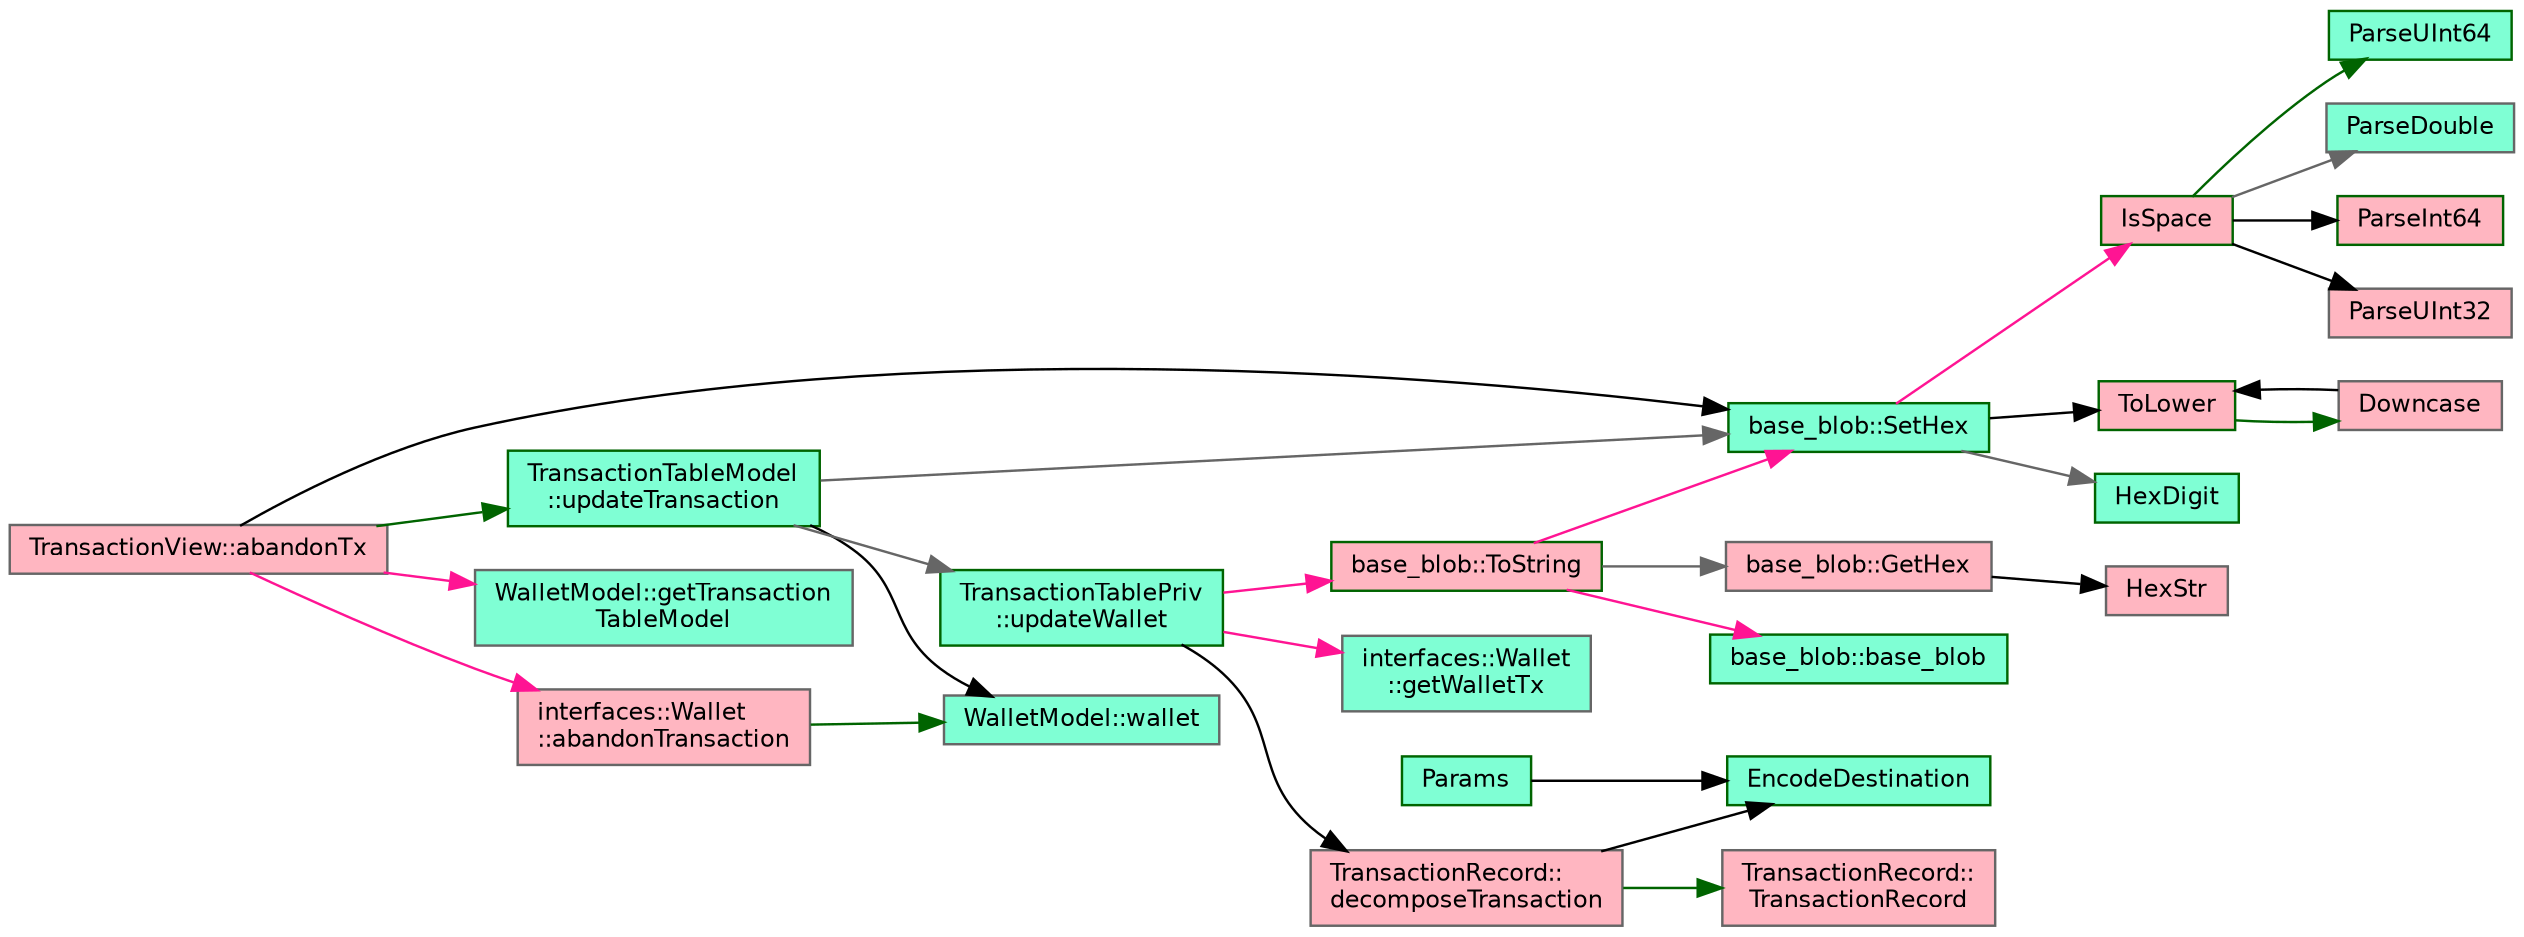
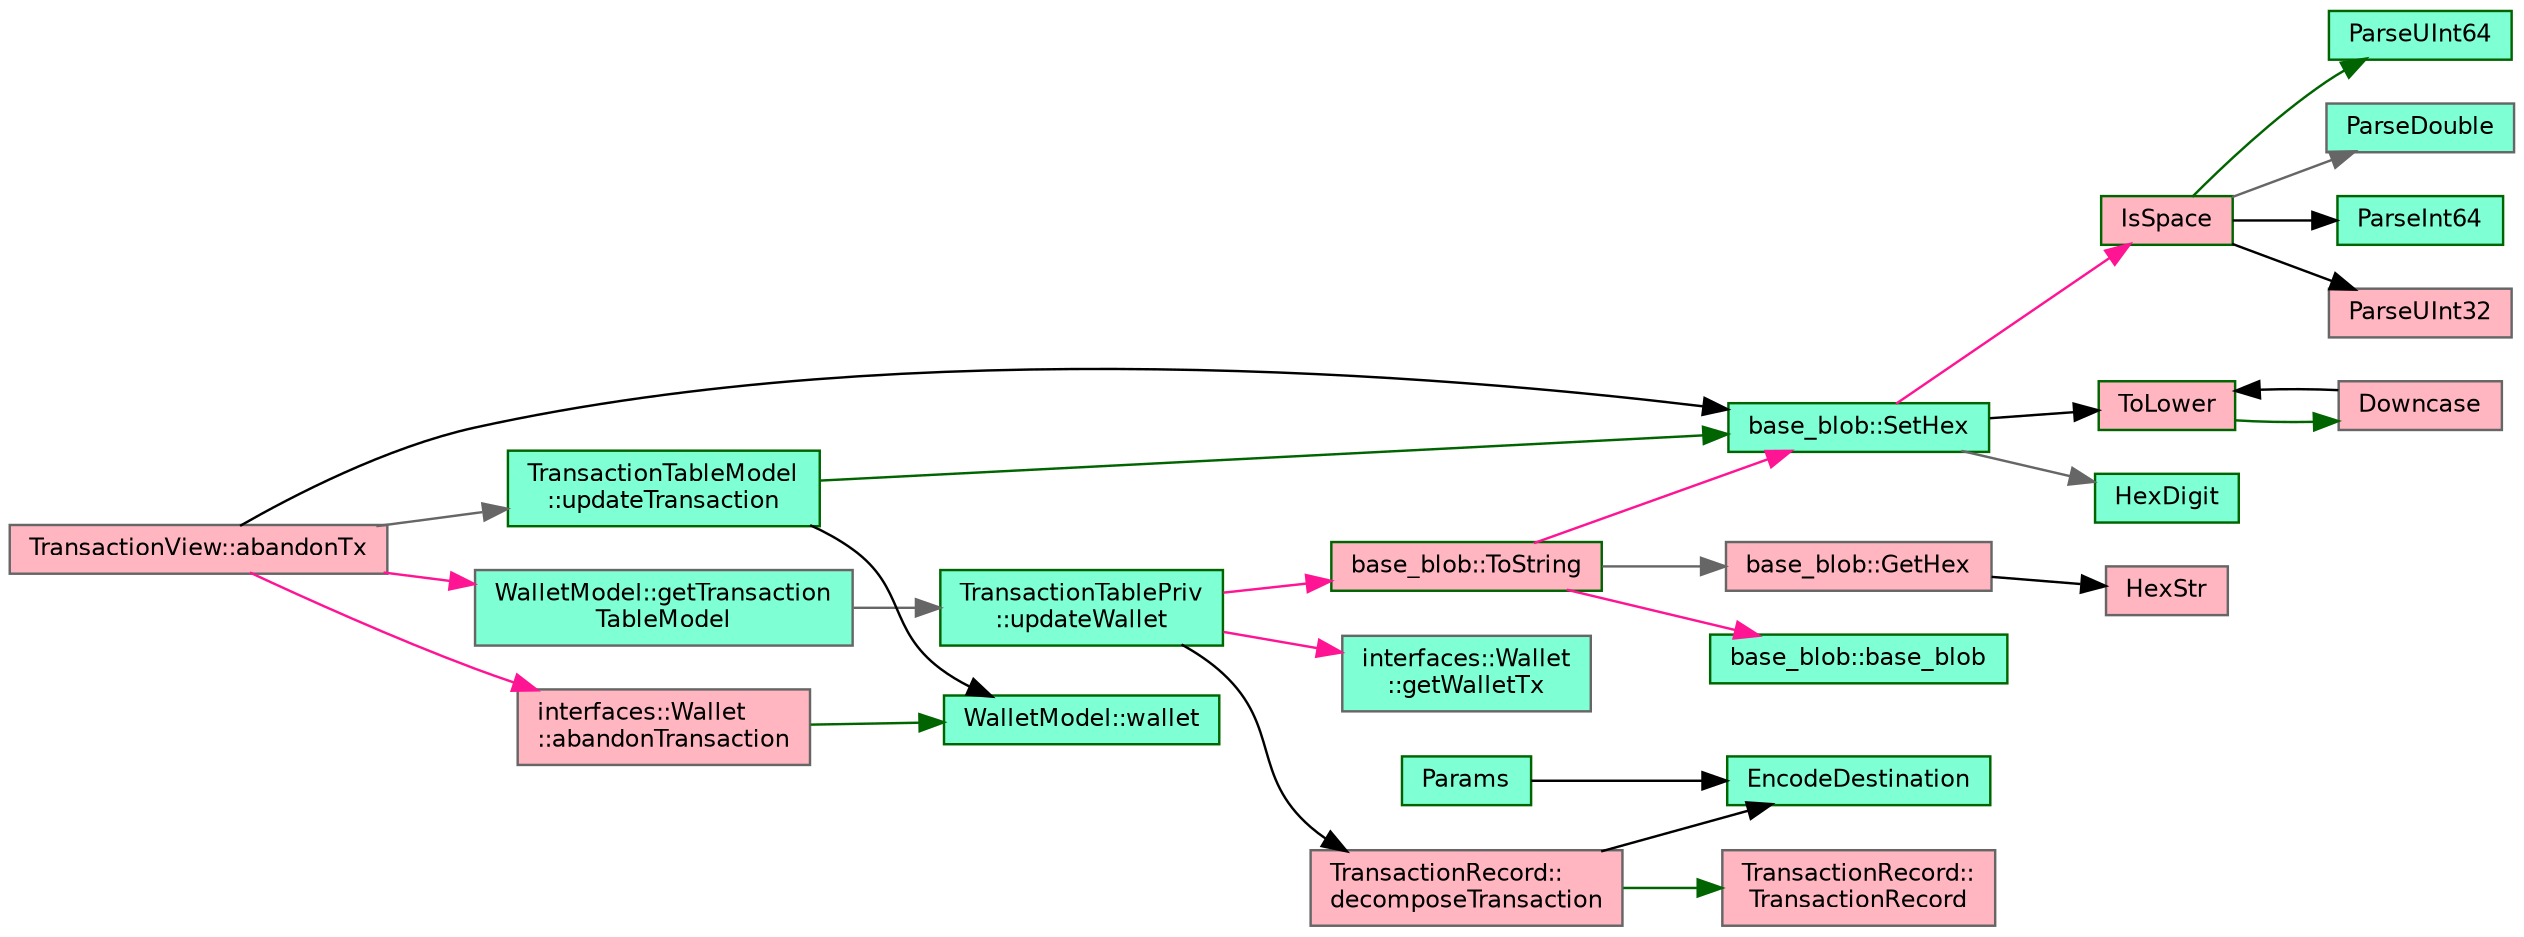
node "ParseInt64": fillcolor lightpink -> aquamarine
edge "TransactionTableModel ::updateTransaction" -> "base_blob::SetHex": color gray40 -> darkgreen
edge "TransactionView::abandonTx" -> "TransactionTableModel ::updateTransaction": color darkgreen -> gray40
edge "TransactionTableModel ::updateTransaction" -> "TransactionTablePriv ::updateWallet": now "WalletModel::getTransaction TableModel" -> "TransactionTablePriv ::updateWallet"
node "WalletModel::wallet": color gray40 -> darkgreen
